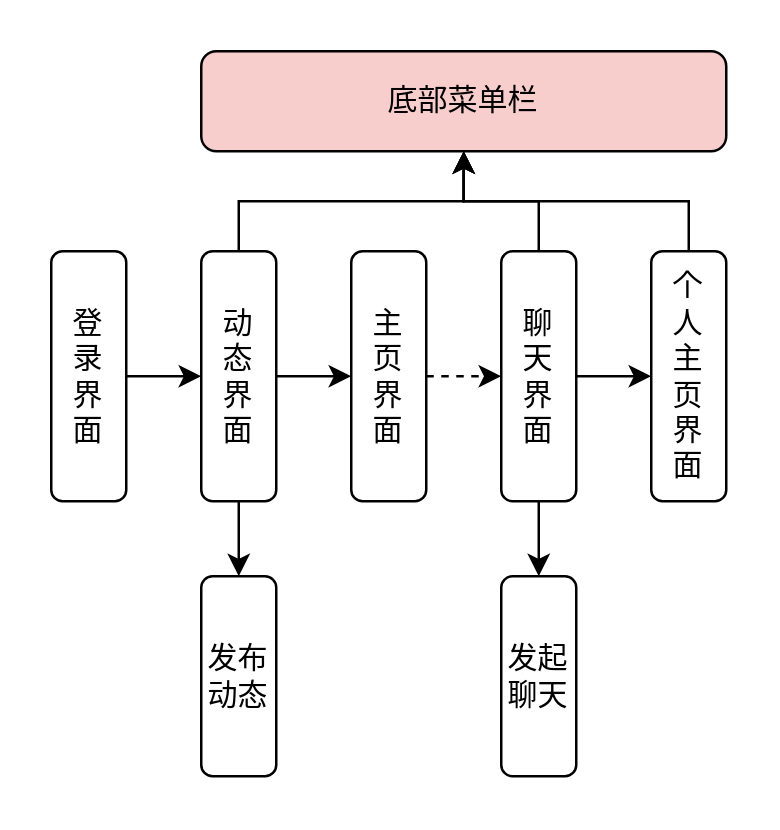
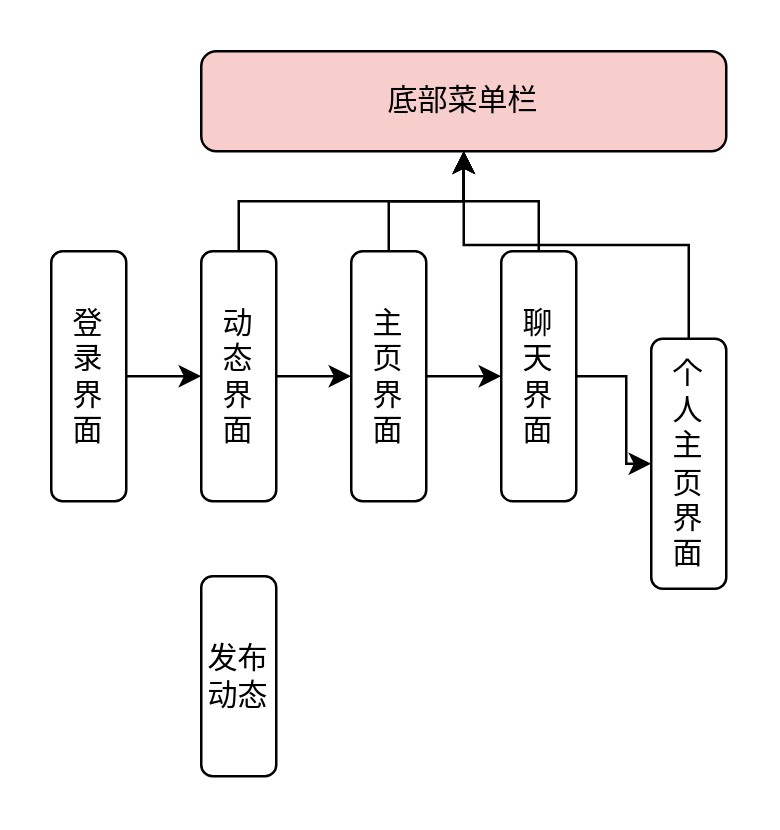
edge "主 页 界 面" -> "底部菜单栏": added
edge "主 页 界 面" -> "聊 天 界 面": style dashed -> solid
node "个 人 主 页 界 面": moved (689, 376) -> (689, 464)
edge "动 态 界 面" -> "发布动态": removed
edge "聊 天 界 面" -> "发起聊天": removed
node "发起聊天": removed
